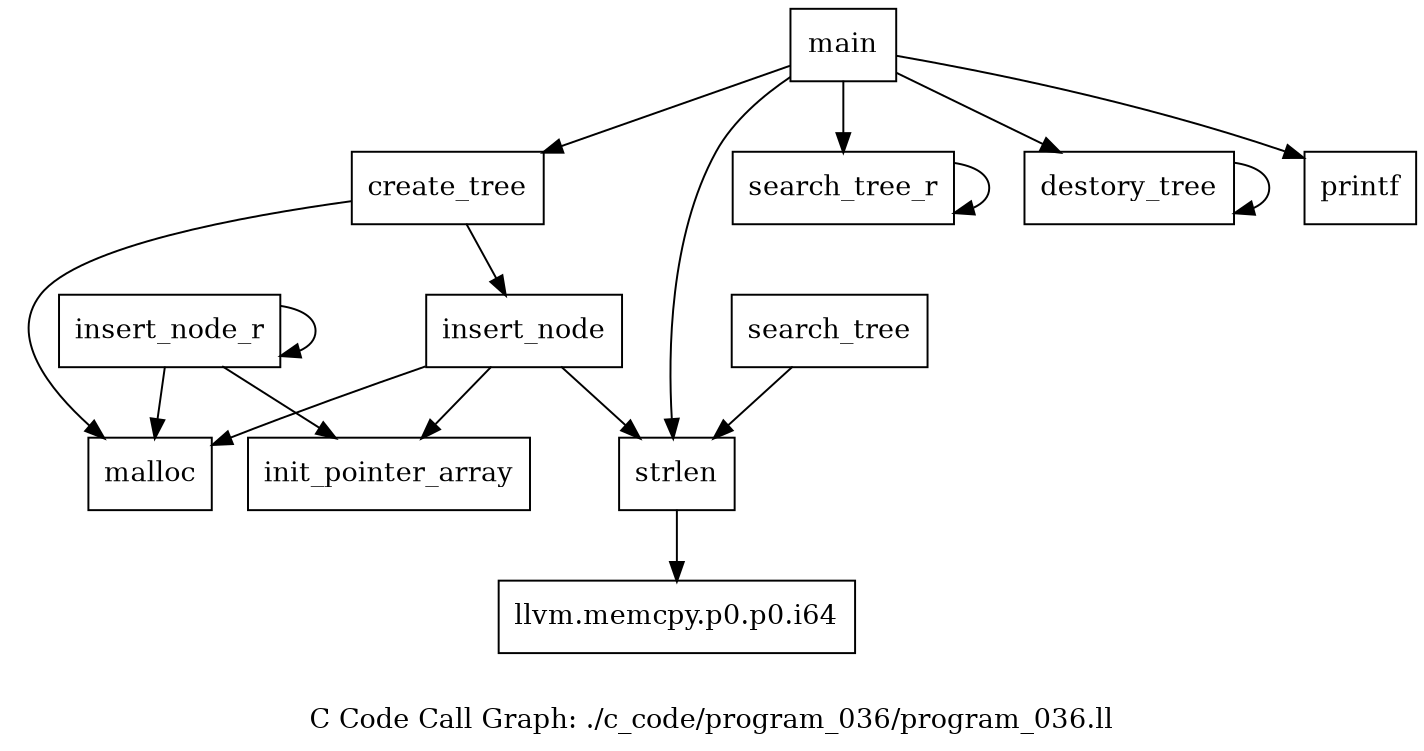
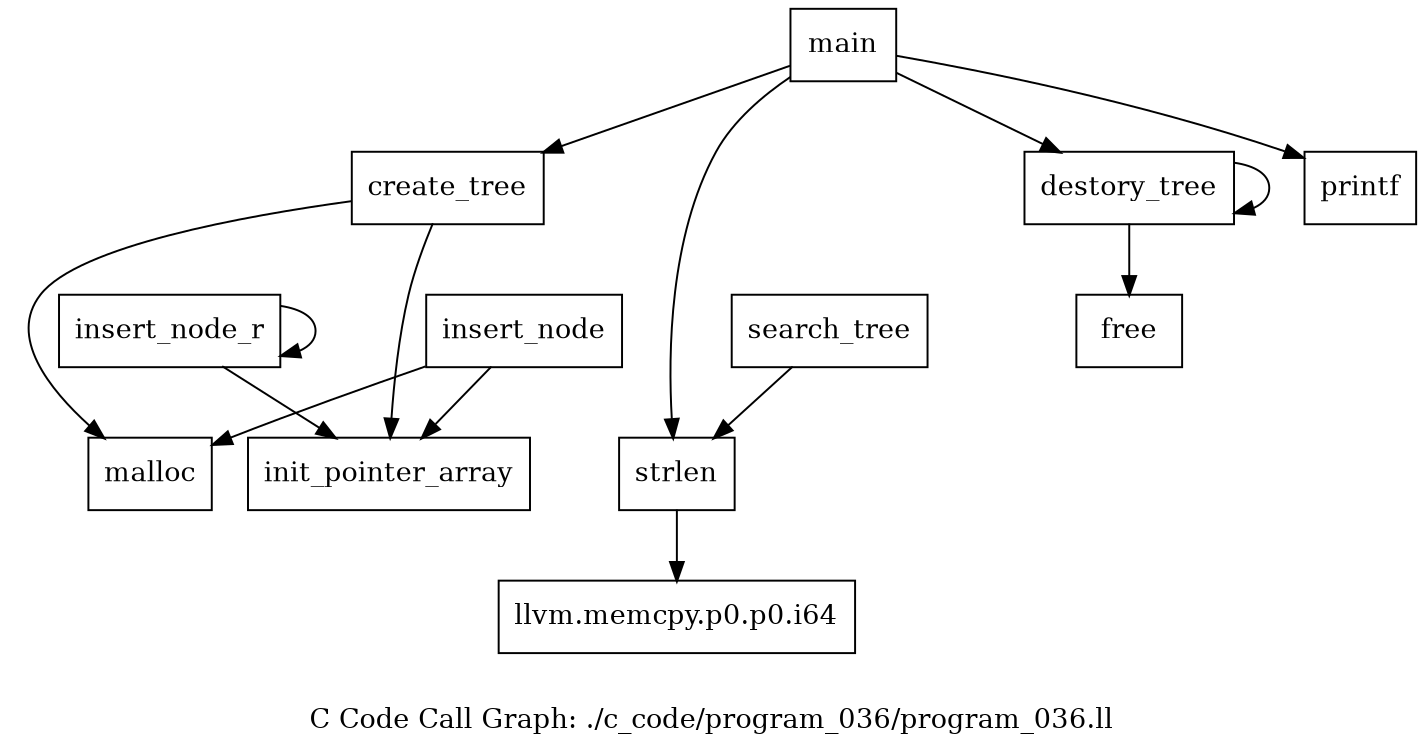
node "search_tree_r": removed
edge "create_tree" -> "insert_node": now "create_tree" -> "init_pointer_array"
node "free": added
edge "insert_node_r" -> "malloc": removed
edge "insert_node" -> "strlen": removed
